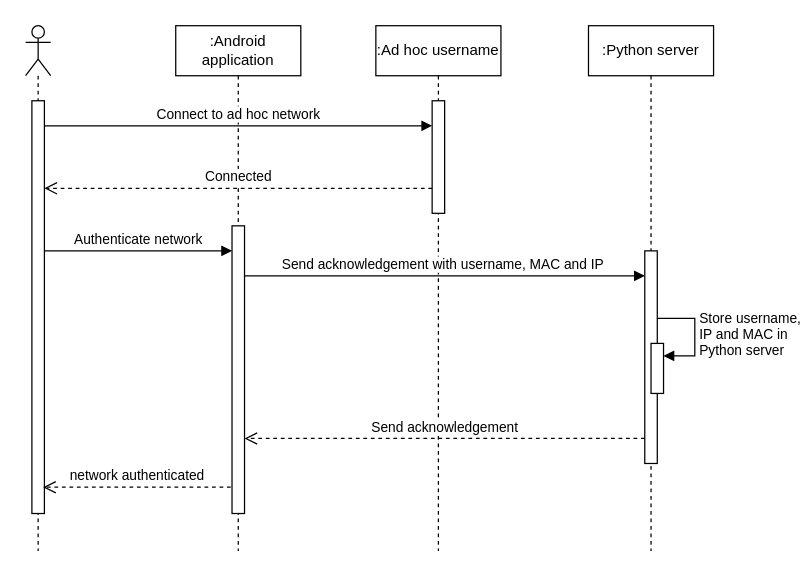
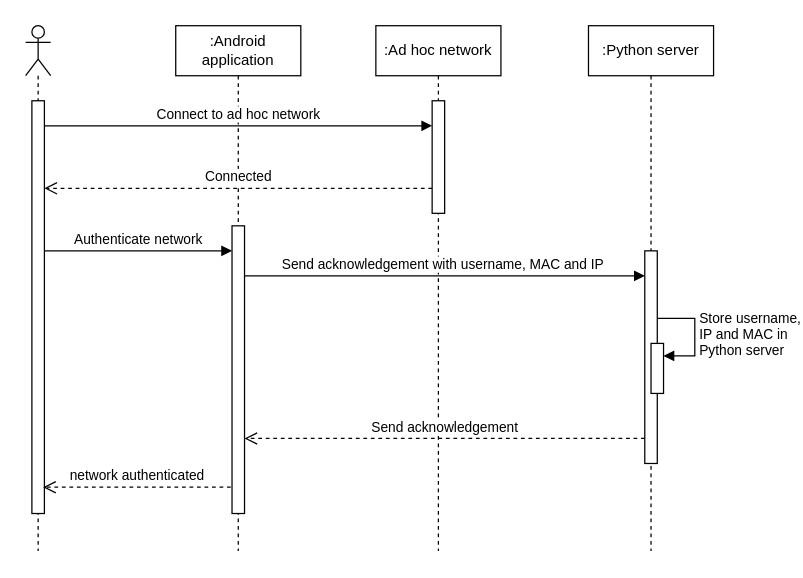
node ":Ad hoc username": label ":Ad hoc username" -> ":Ad hoc network"
